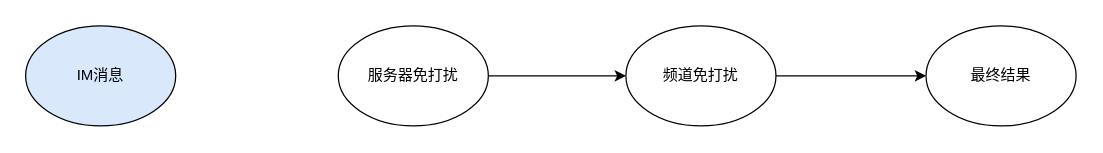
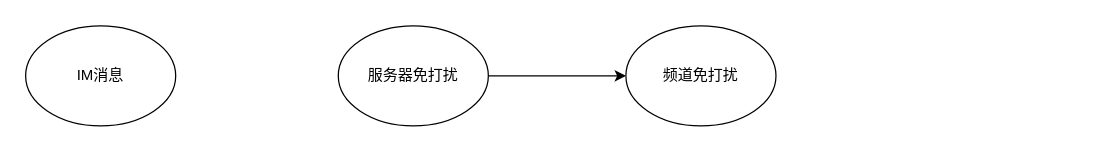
node "IM消息": fillcolor #dae8fc -> #ffffff
edge "频道免打扰" -> "最终结果": removed
node "最终结果": removed
